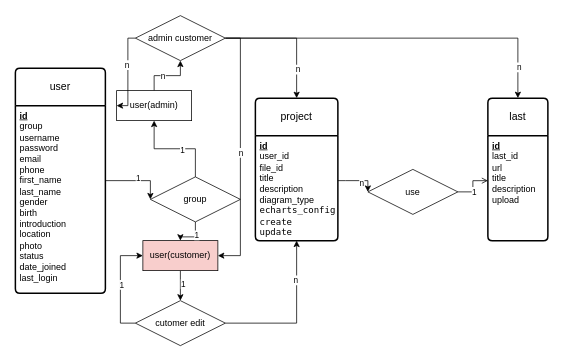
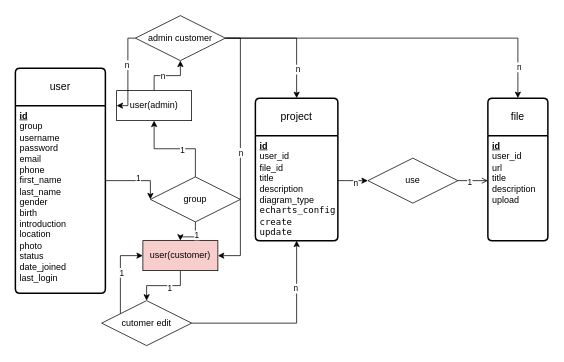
node "last": label "last" -> "file"
node "id last_id url title description upload": label "id last_id url title description upload" -> "id user_id url title description upload"
node "use": moved (413, 192) -> (413, 180)
node "cutomer edit": moved (180, 323) -> (147, 323)
